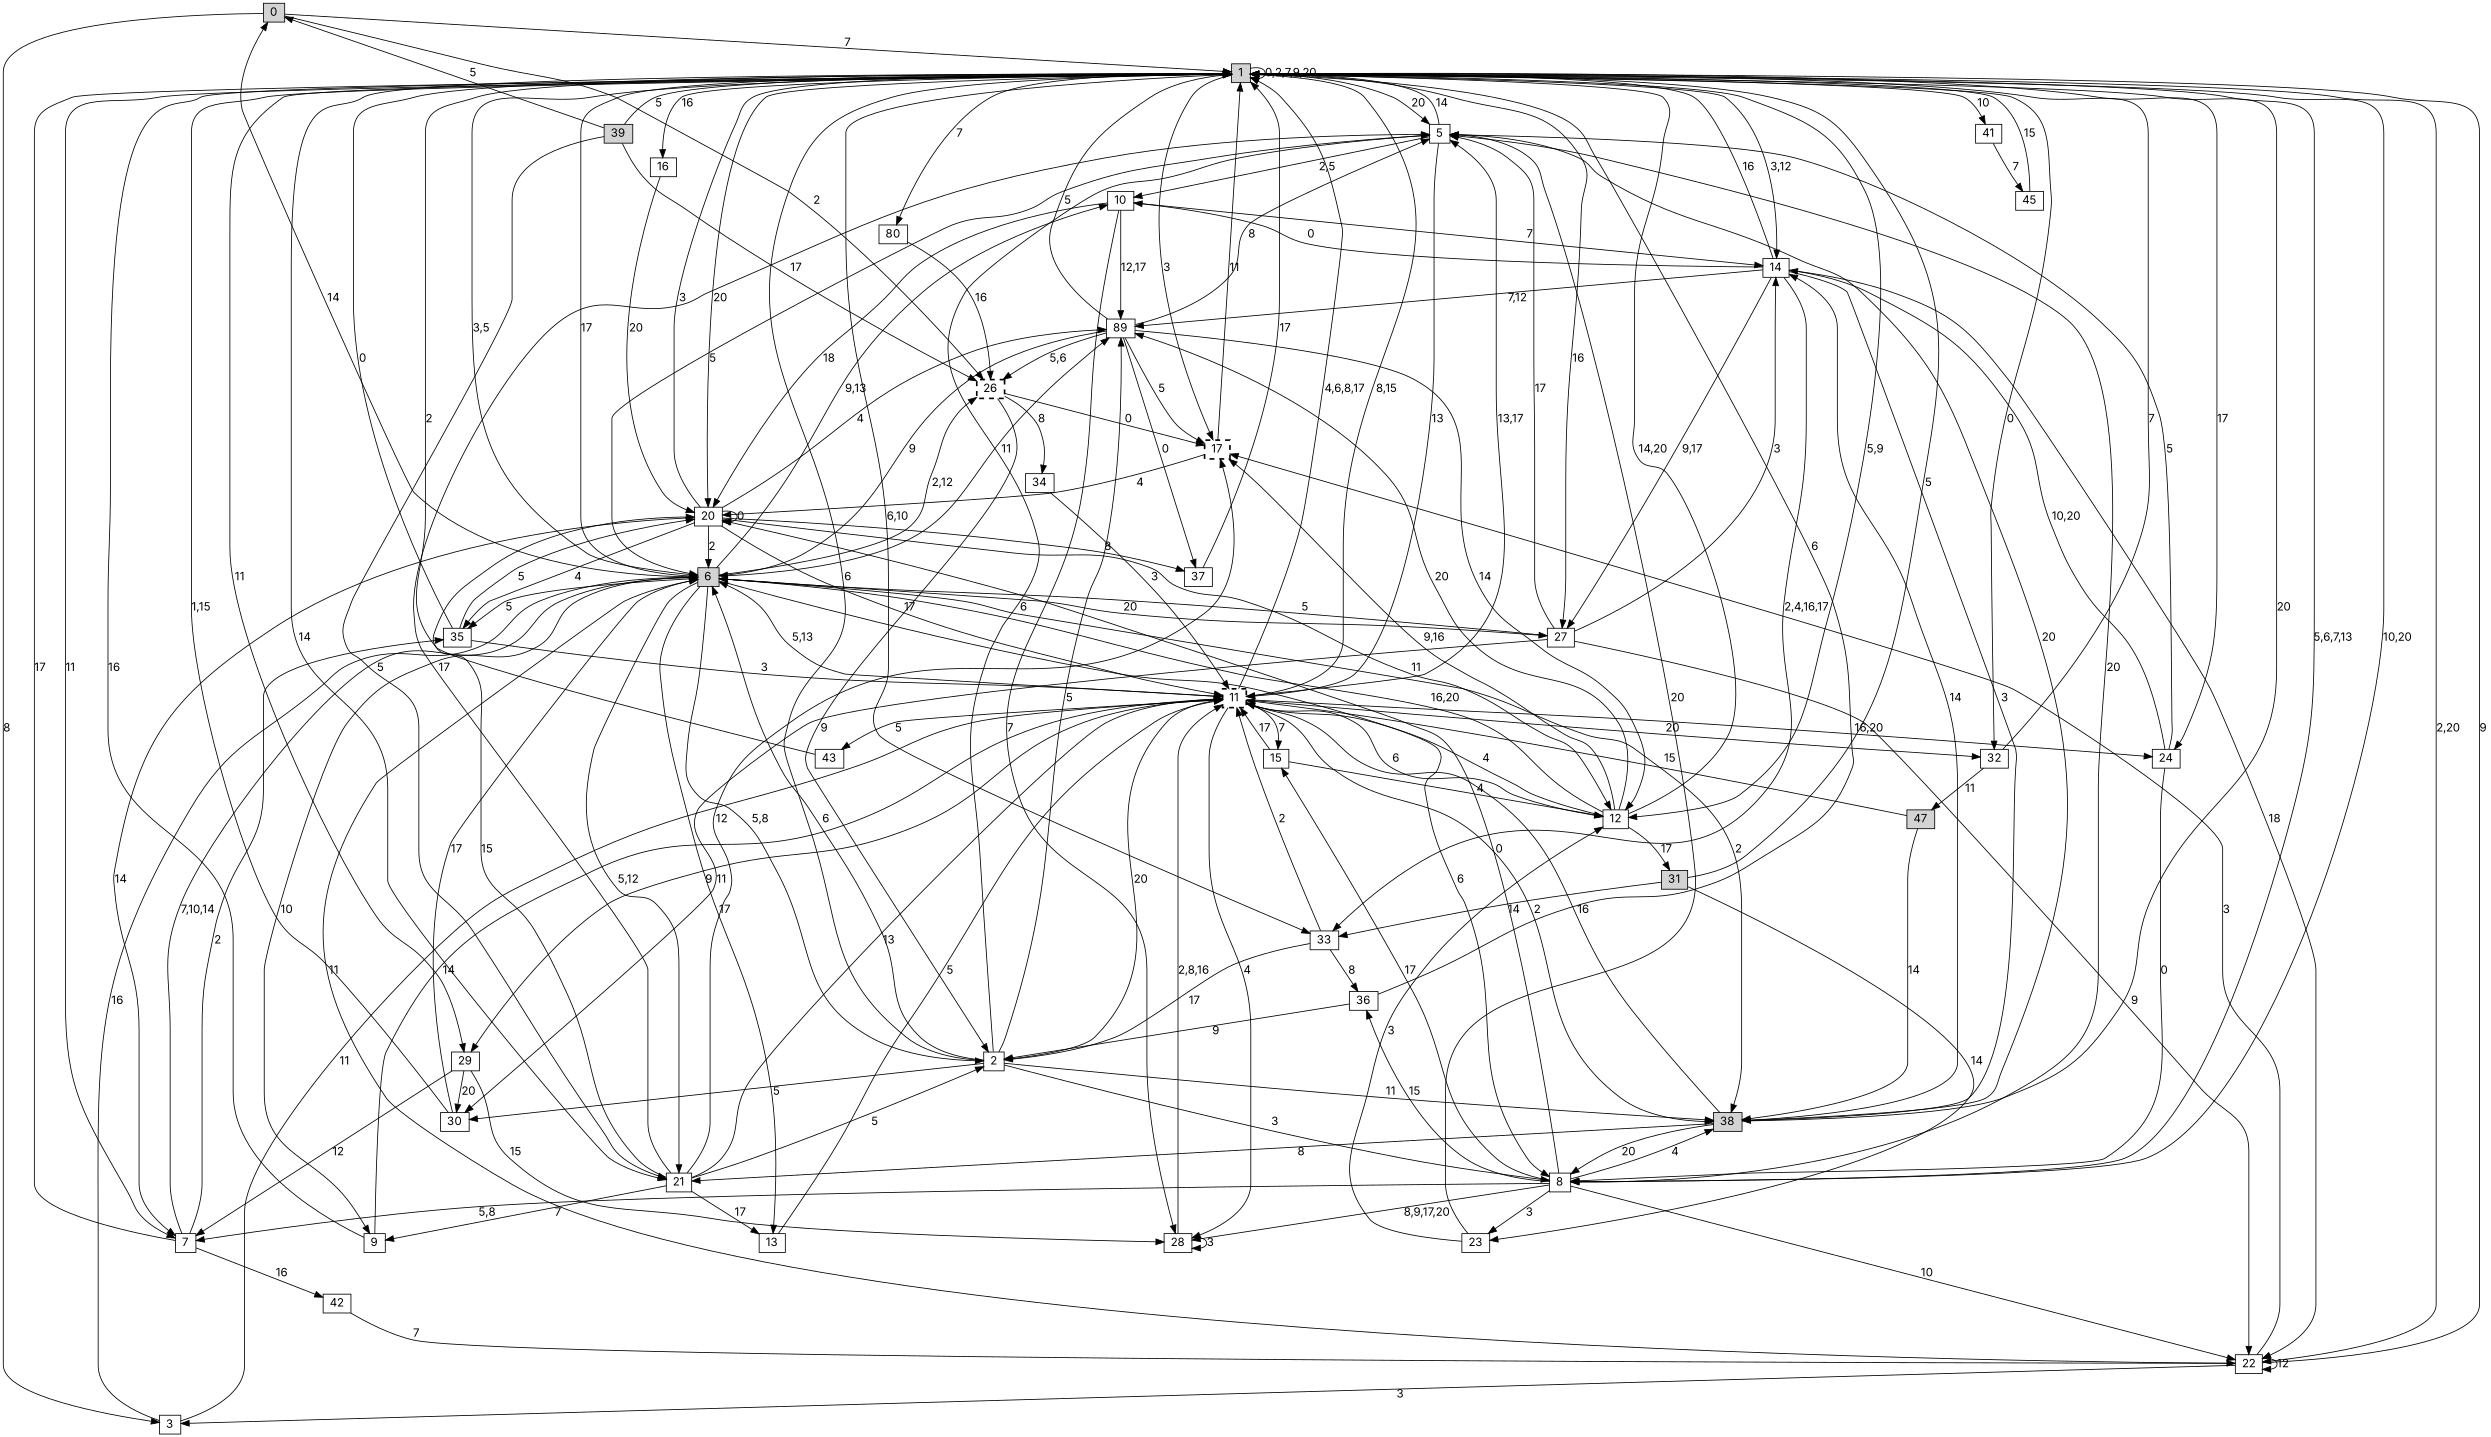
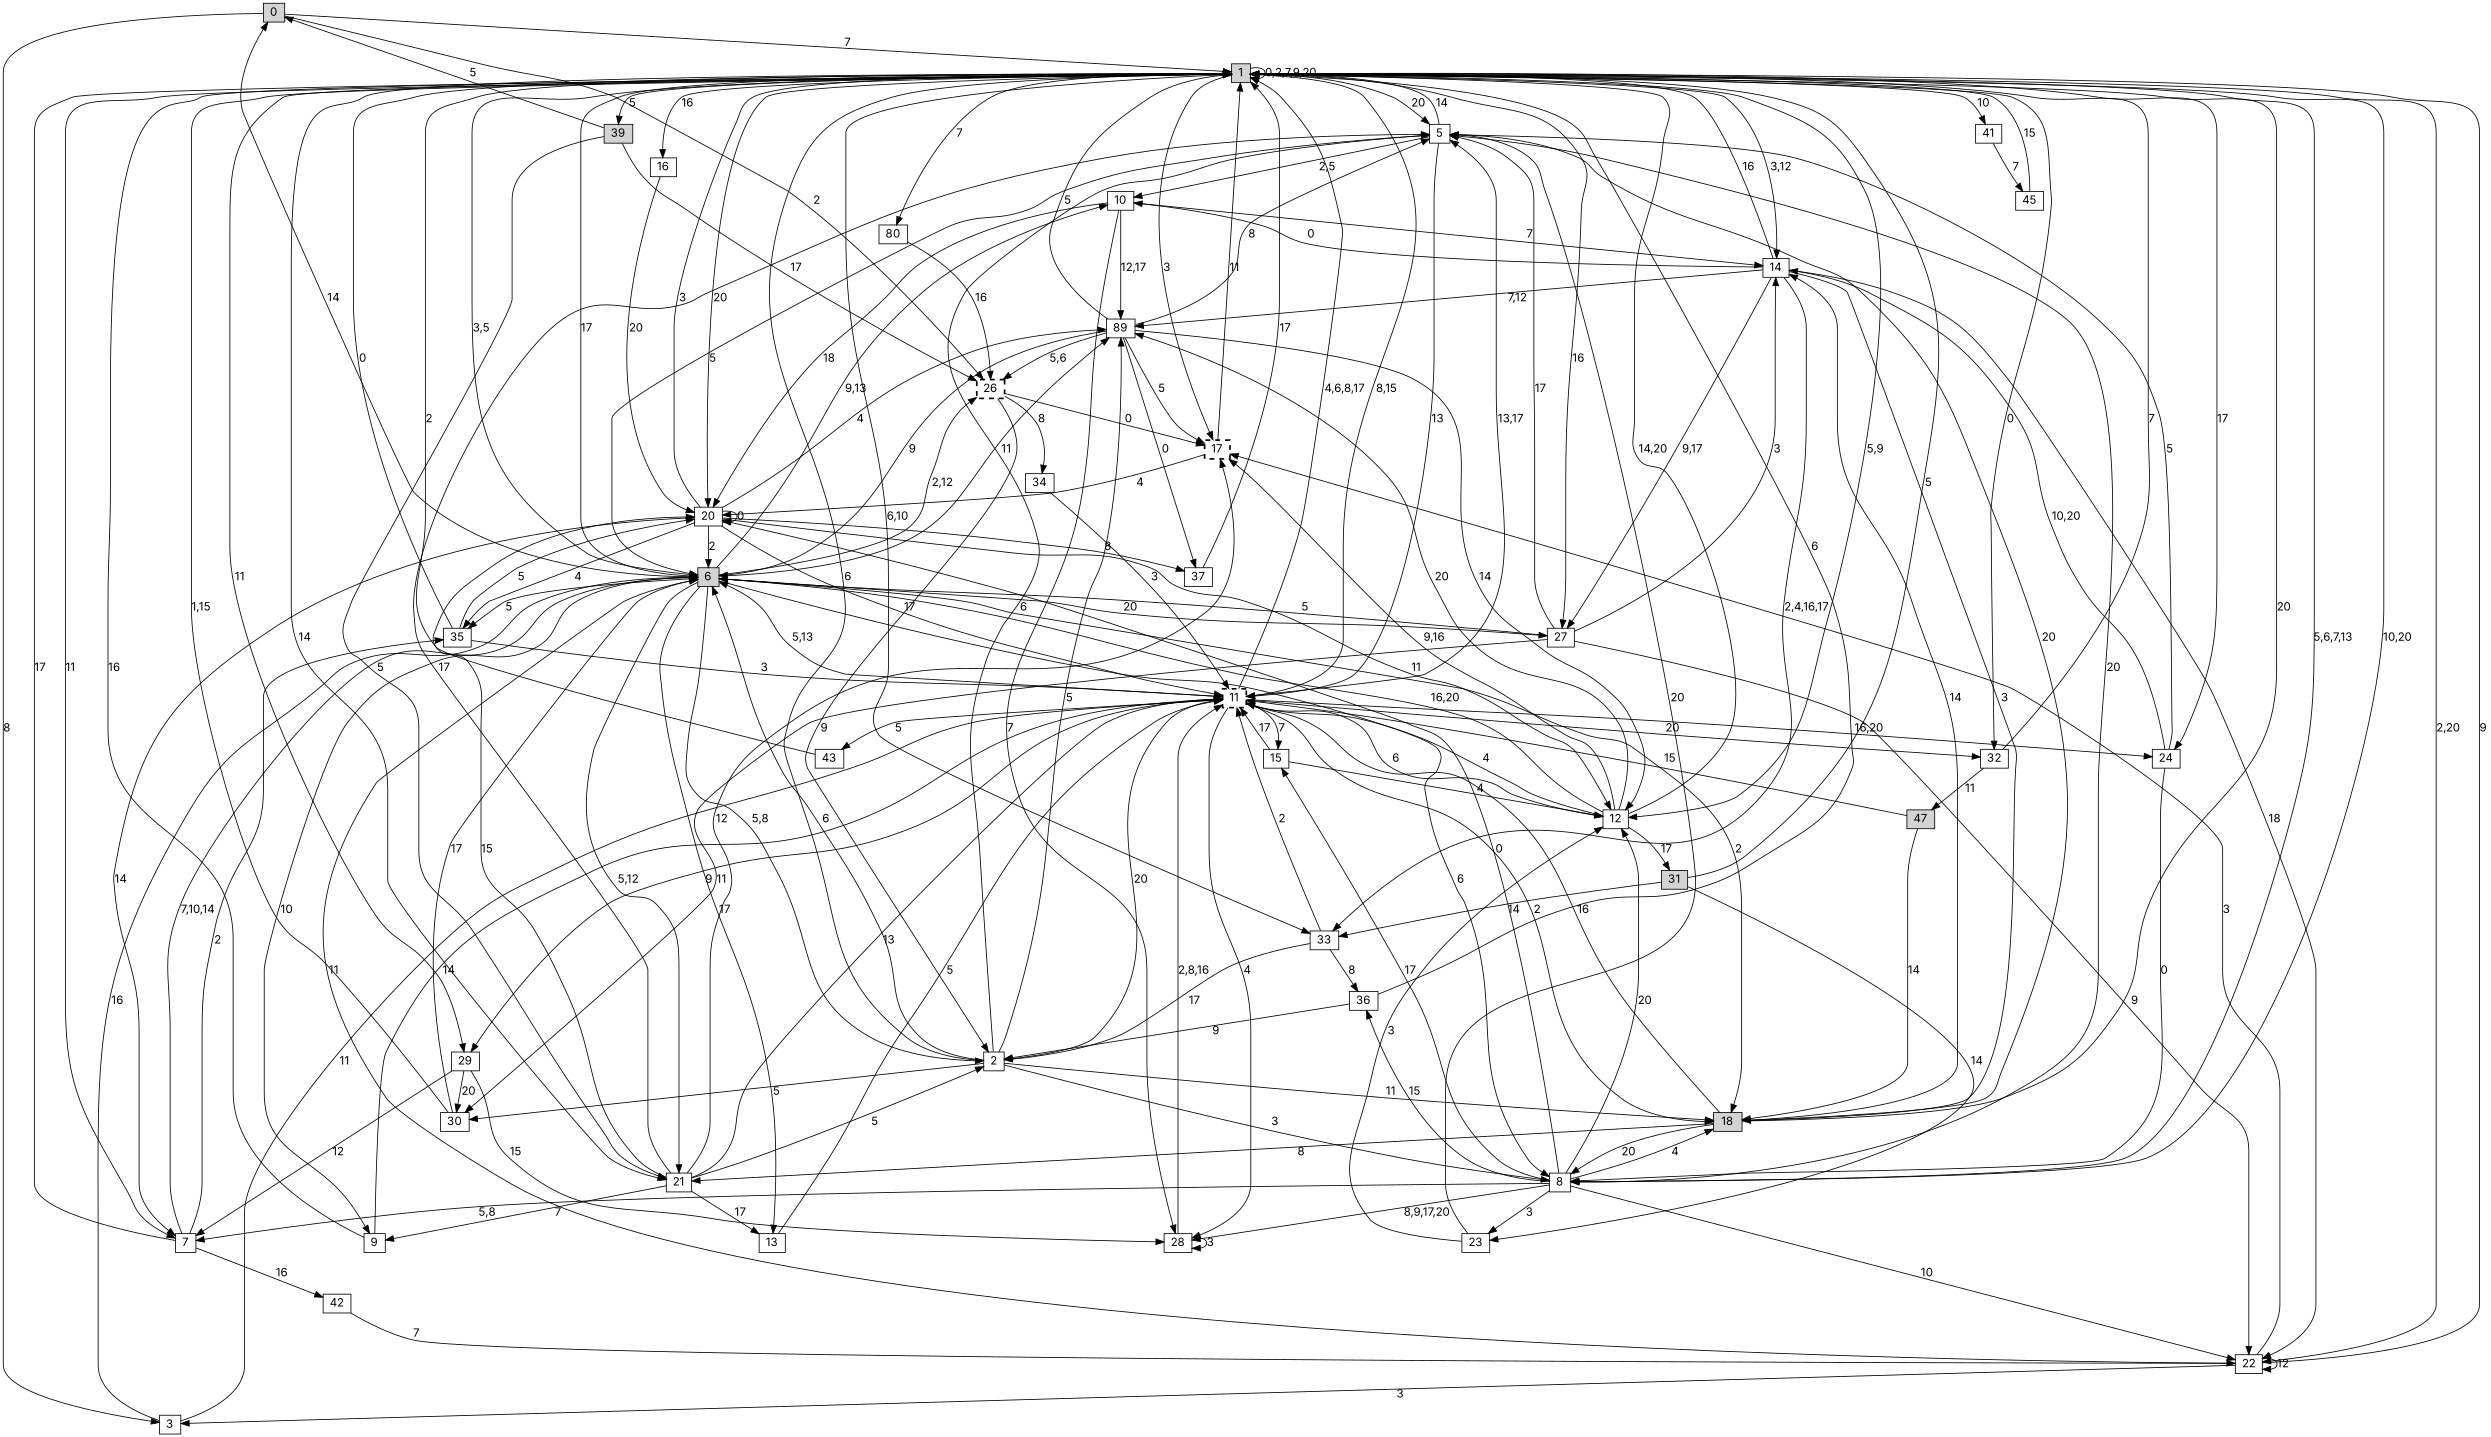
edge "39" -> "1": reversed
edge "8" -> "12": added, label "20"
node "38": label "38" -> "18"
